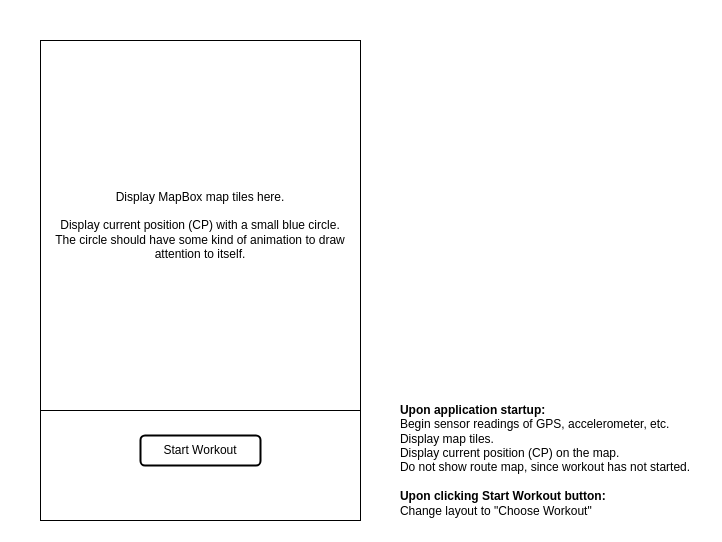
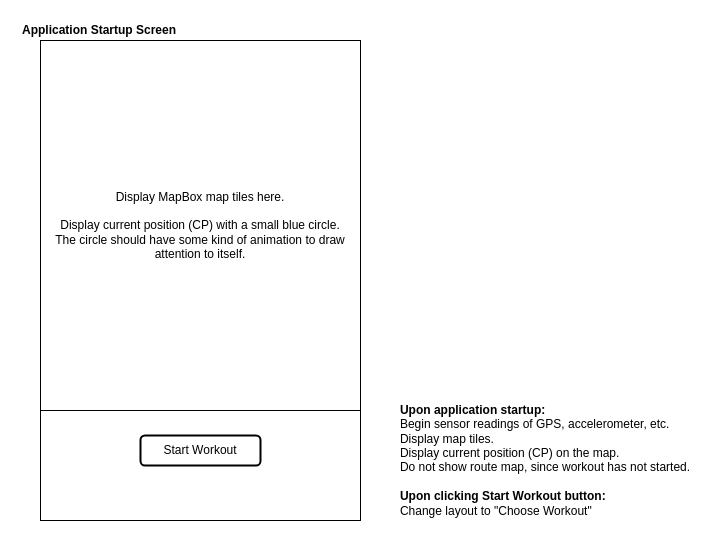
node "Application Startup Screen": added
